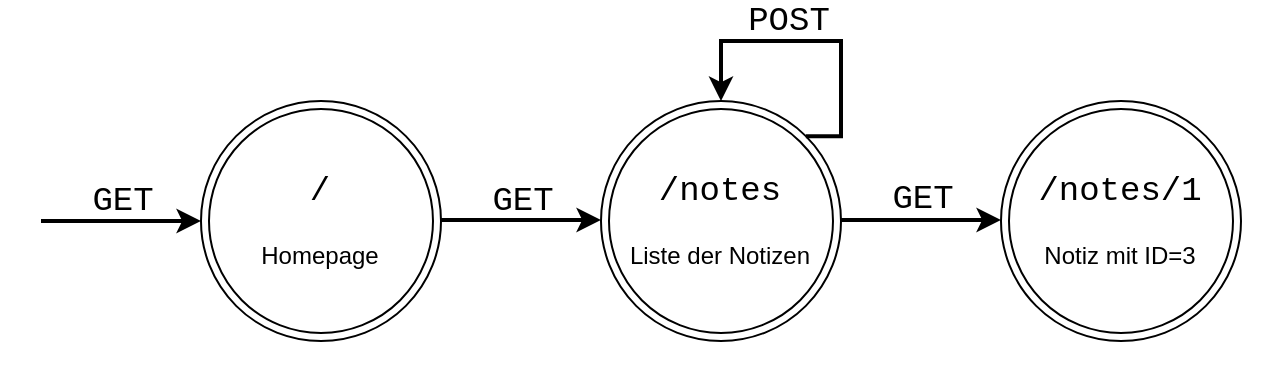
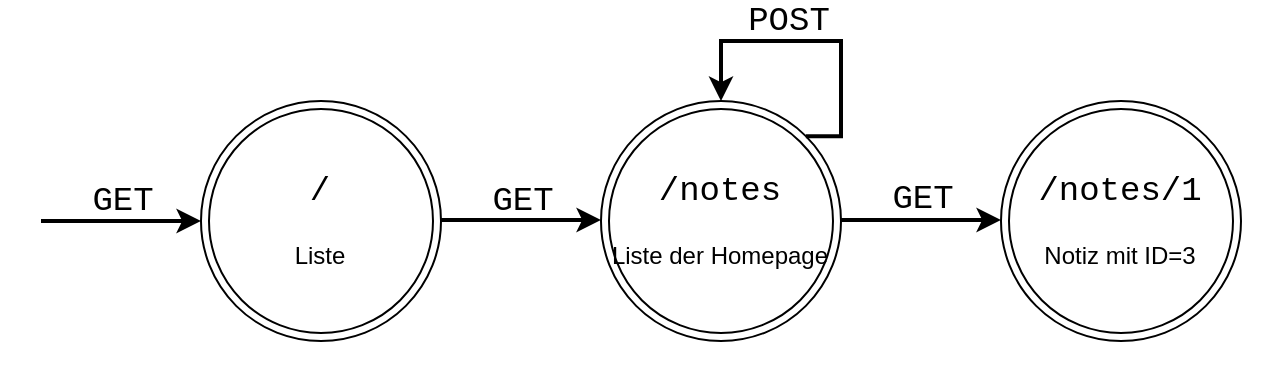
node "/ Homepage": label "/ Homepage" -> "/ Liste"
node "/notes Liste der Notizen": label "/notes Liste der Notizen" -> "/notes Liste der Homepage"
